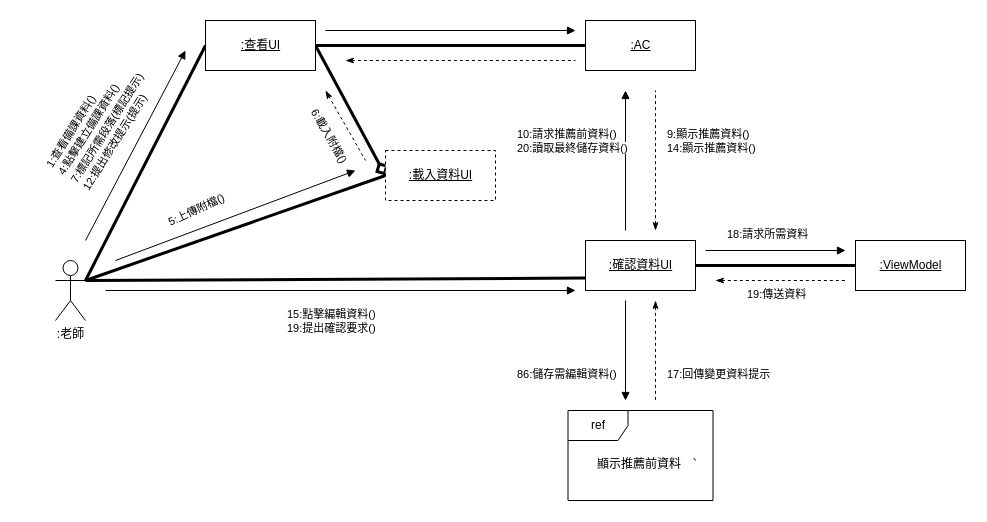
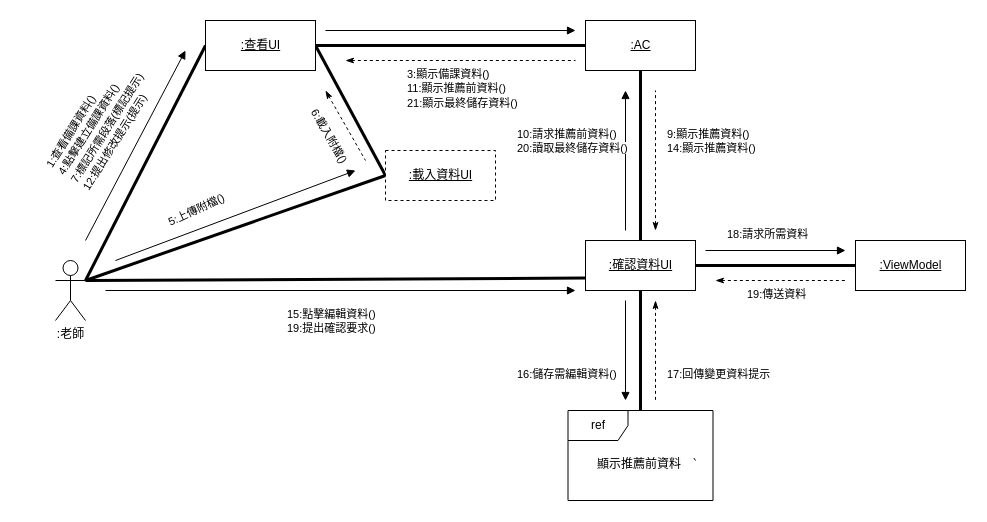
node "3:顯示備課資料() 11:顯示推薦前資料() 21:顯示最終儲存資料()": added
edge ":AC" -- ":確認資料UI": added
edge ":查看UI" -> ":載入資料UI": arrowhead diamond -> none
edge ":確認資料UI" -- "ref": added
node "86:儲存需編輯資料()": label "86:儲存需編輯資料()" -> "16:儲存需編輯資料()"
